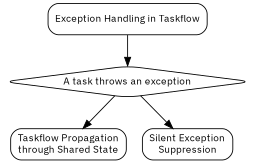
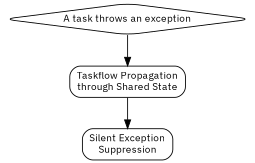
node "Exception Handling in Taskflow": removed
edge "A task throws an exception" -> "Silent Exception Suppression": now "Taskflow Propagation through Shared State" -> "Silent Exception Suppression"
